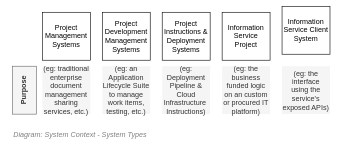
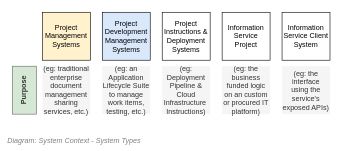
node "Information Service Client System": moved (306, 30) -> (306, 36)
node "Project Management Systems": fillcolor #ffffff -> #fff2cc
node "Project Development Management Systems": fillcolor #ffffff -> #dae8fc
node "Purpose": fillcolor #f5f5f5 -> #d5e8d4
node "Diagram: System Context - System Types": moved (168, 132) -> (162, 138)
